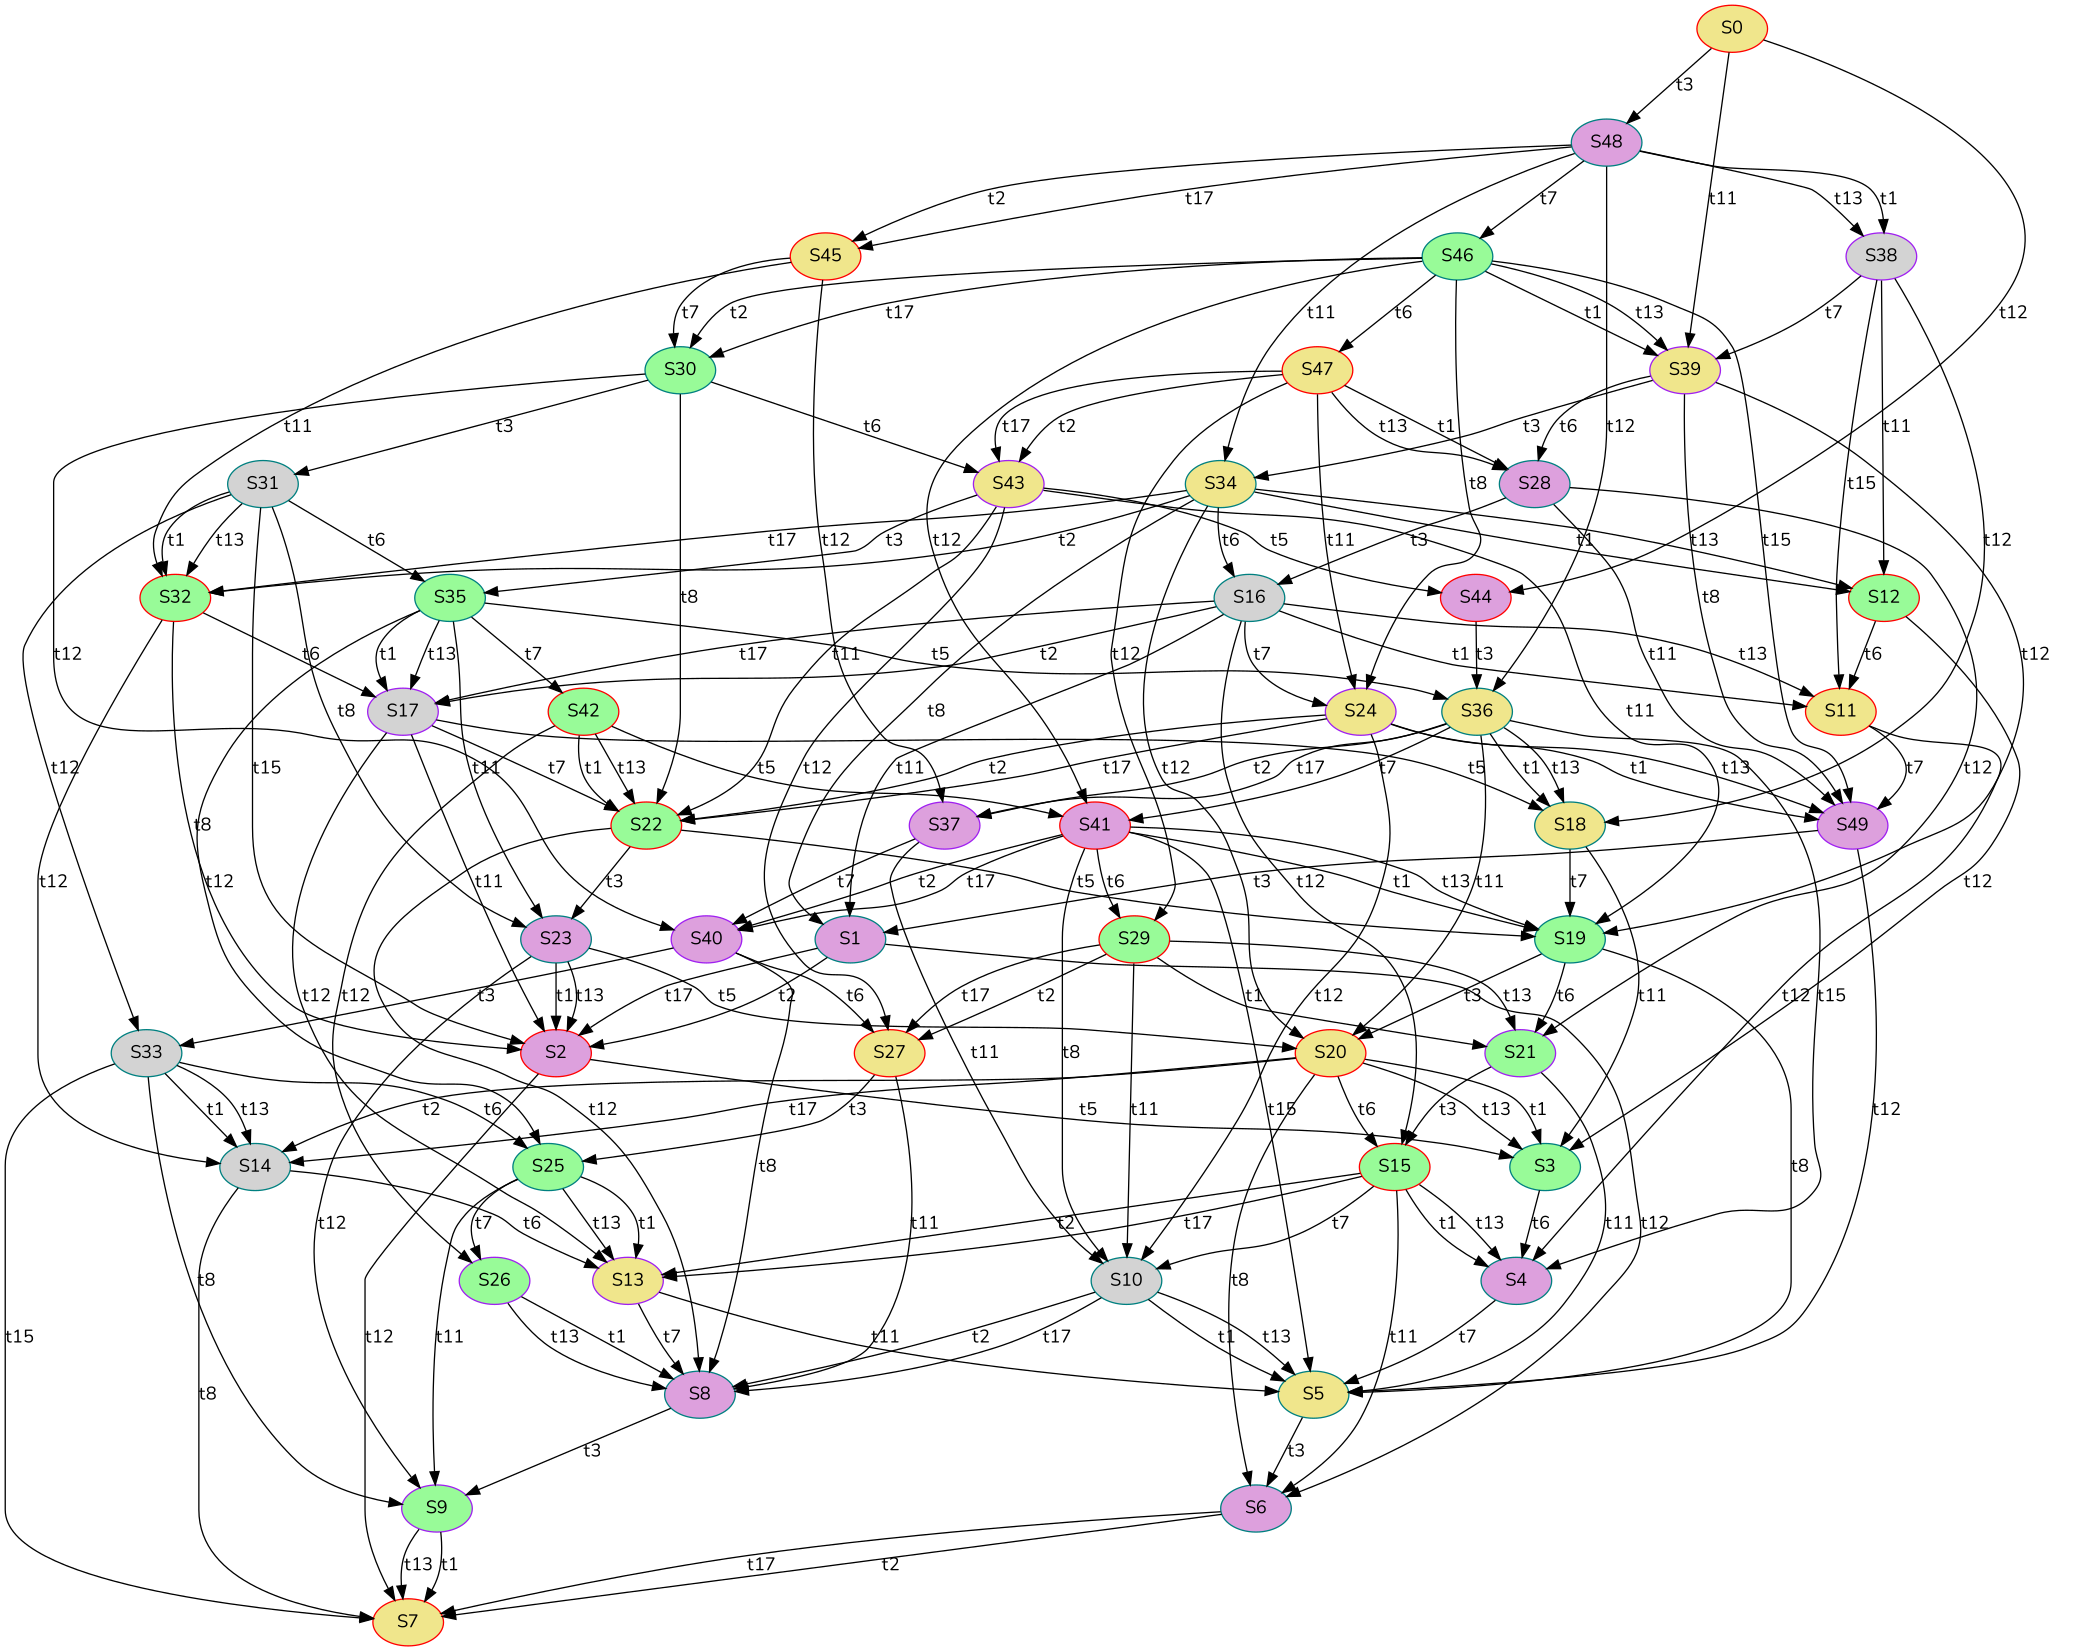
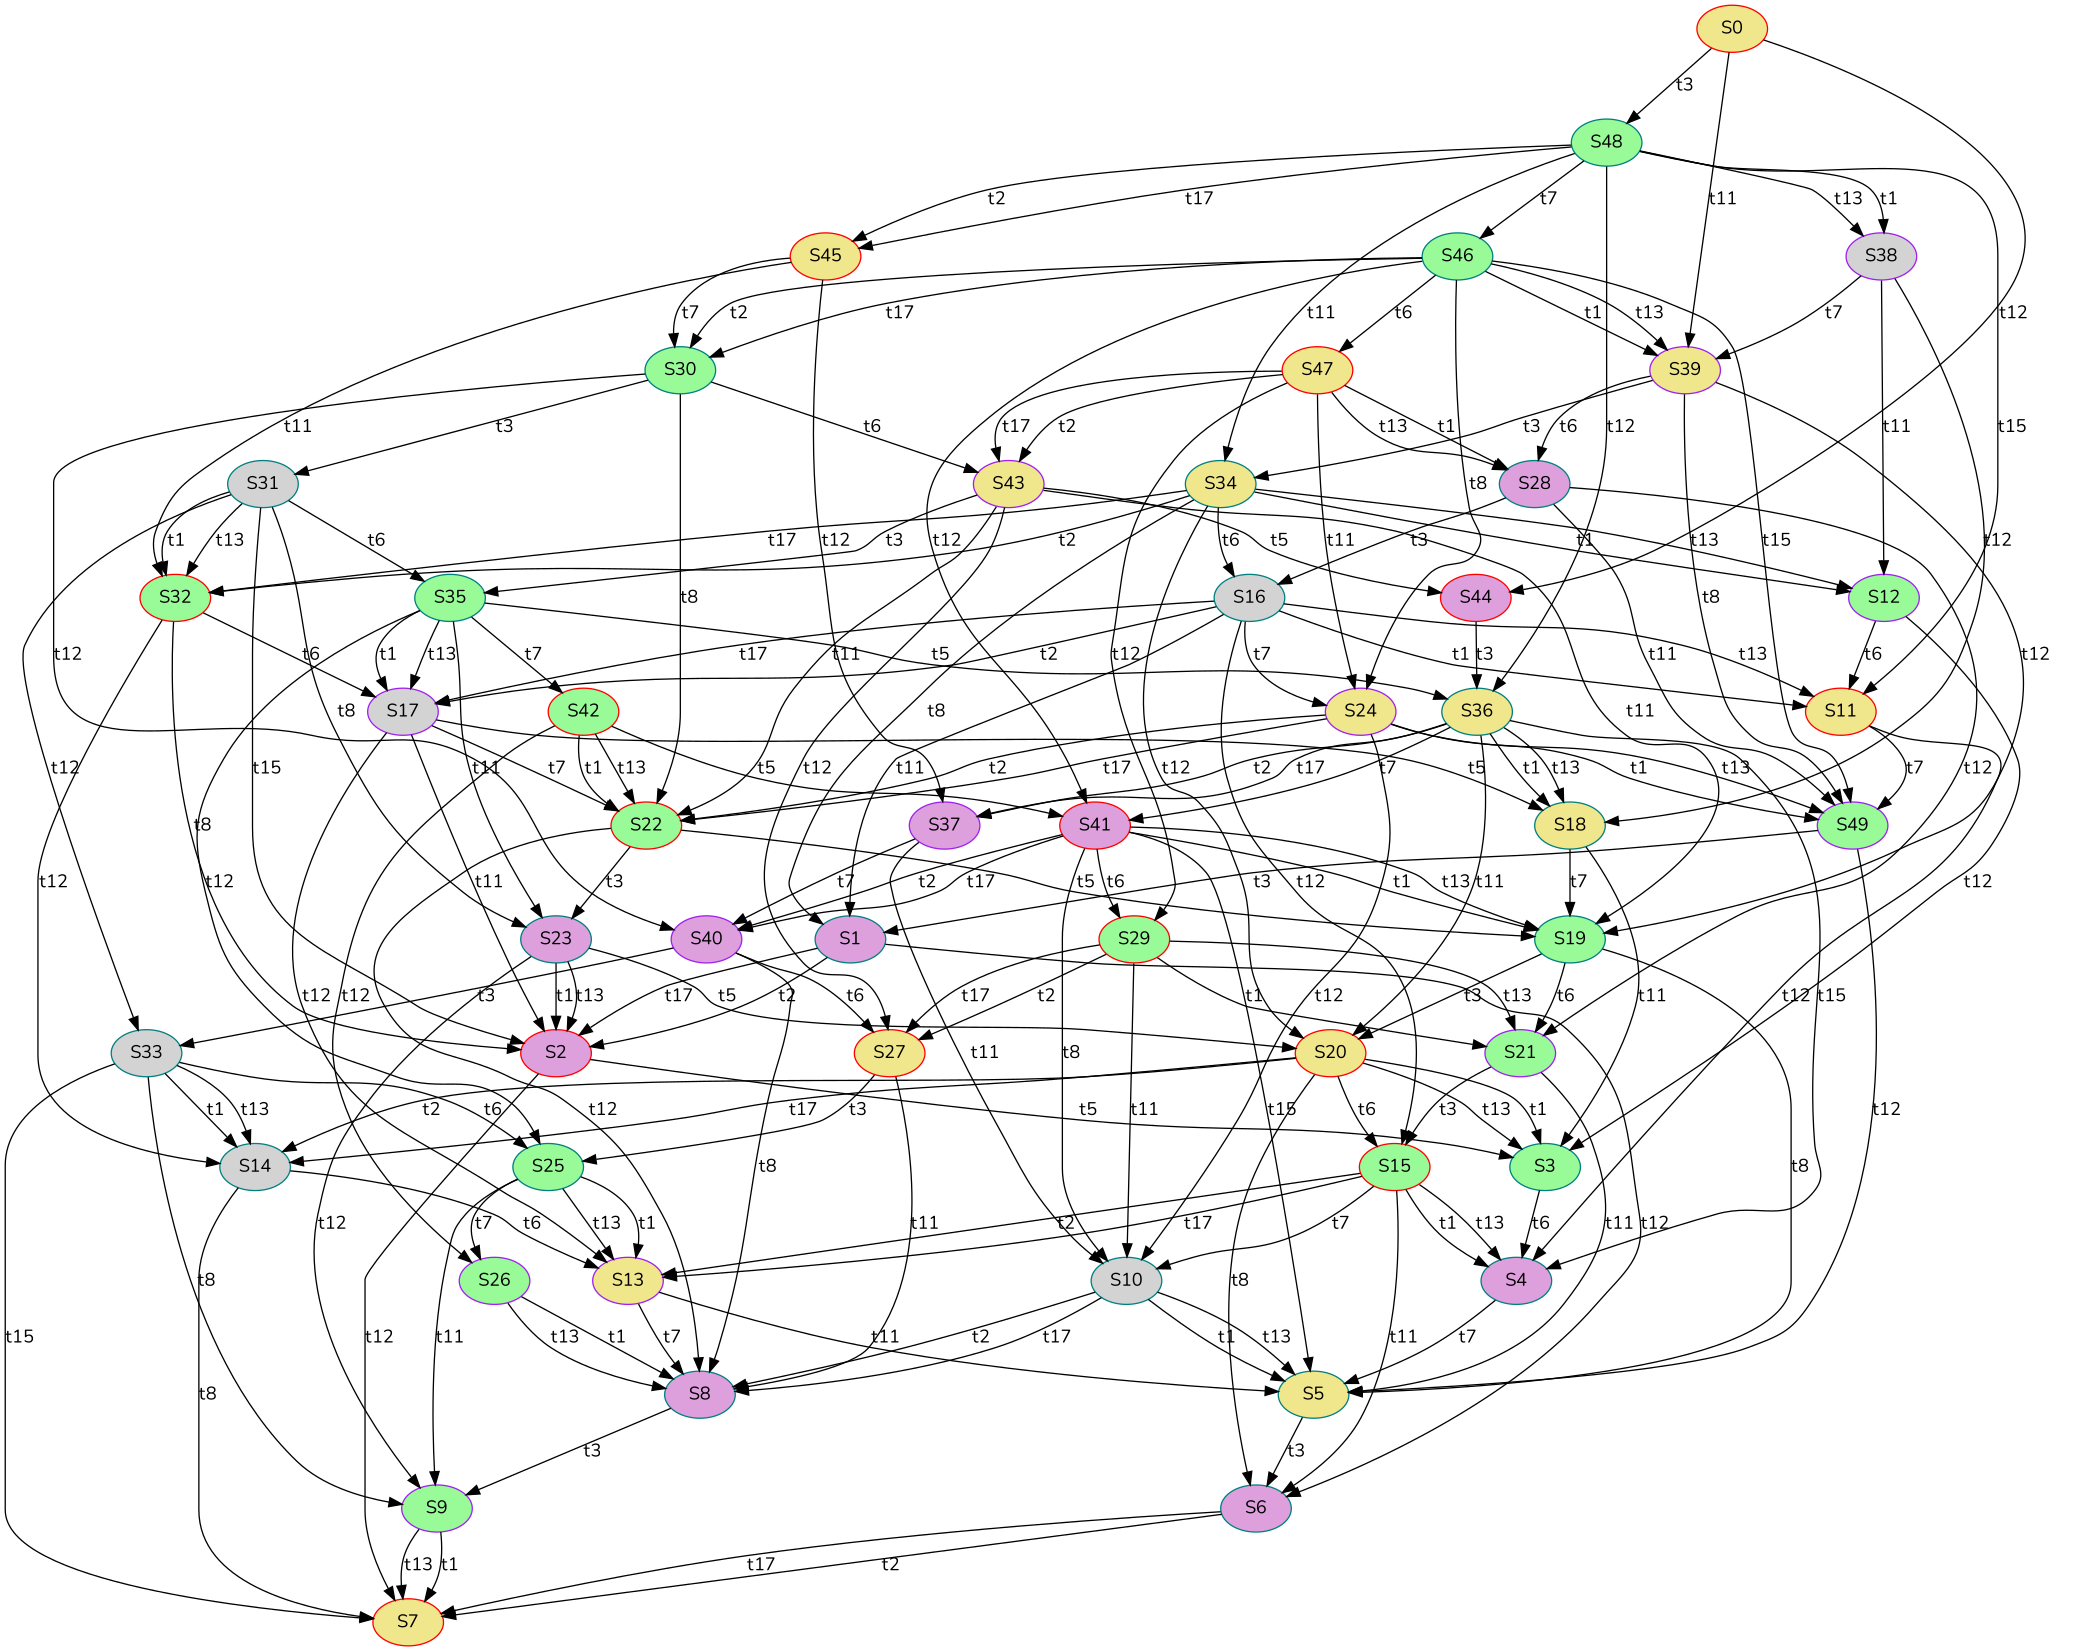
node "S48": fillcolor plum -> palegreen
edge "S38" -> "S11": now "S48" -> "S11"
node "S12": color red -> purple
node "S49": fillcolor plum -> palegreen
